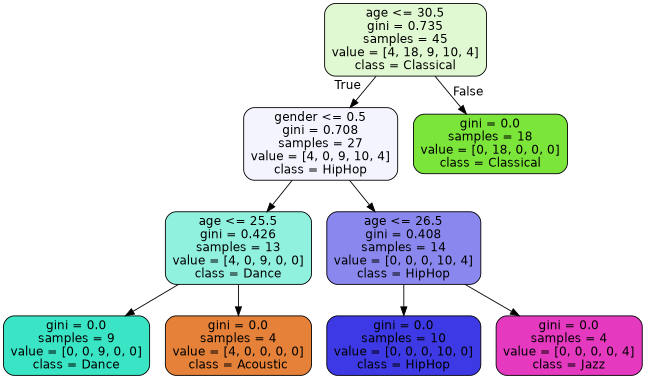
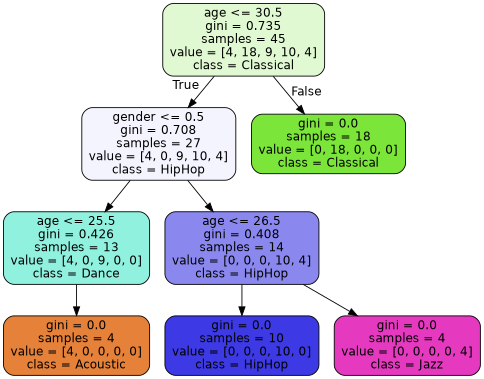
node "gini = 0.0 samples = 9 value = [0, 0, 9, 0, 0] class = Dance": removed
